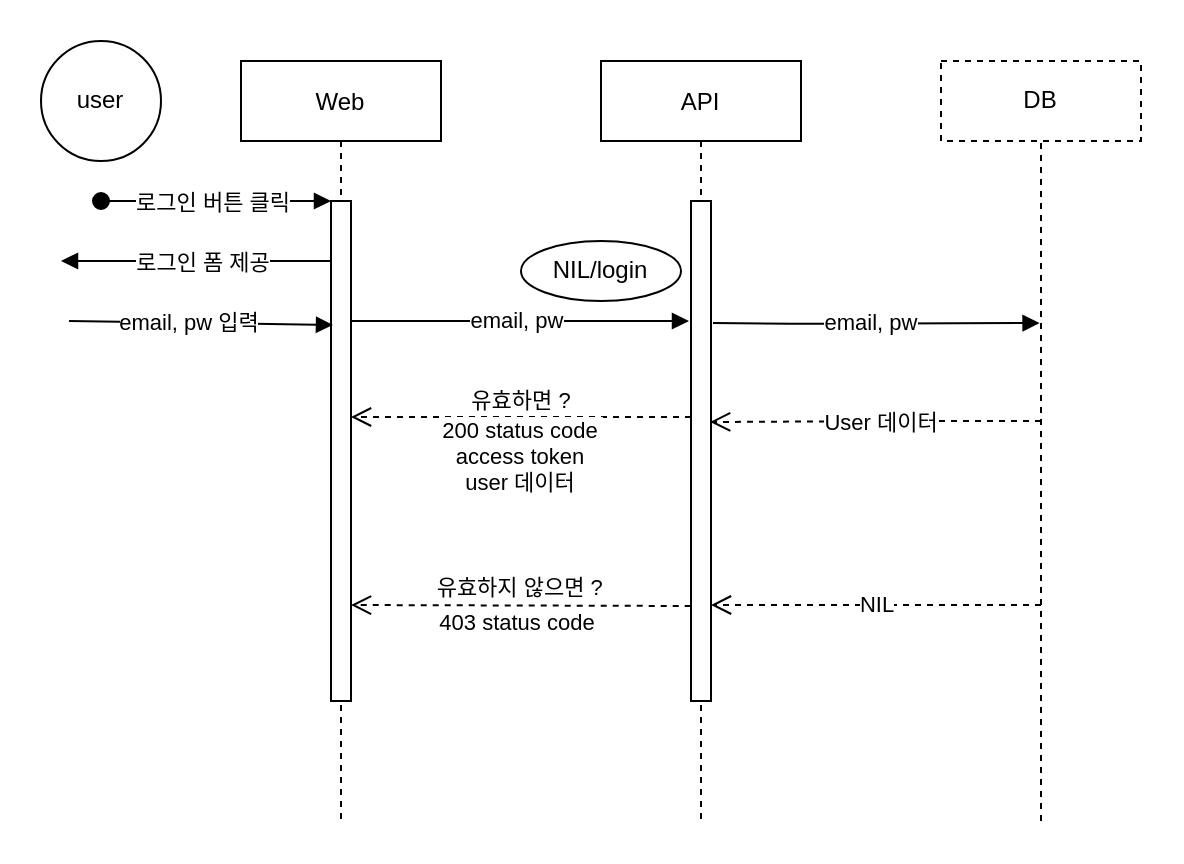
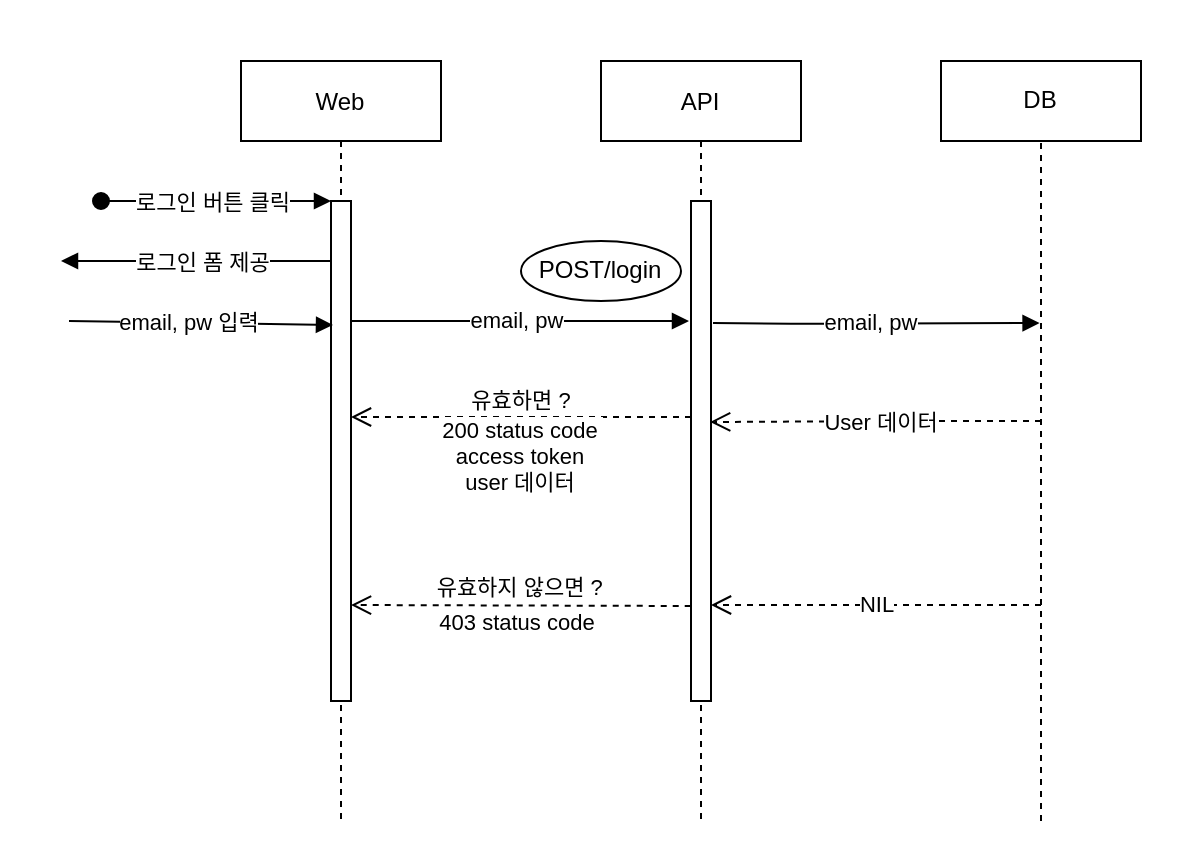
node "user": removed
node "DB": style dashed -> solid
node "NIL/login": label "NIL/login" -> "POST/login"
